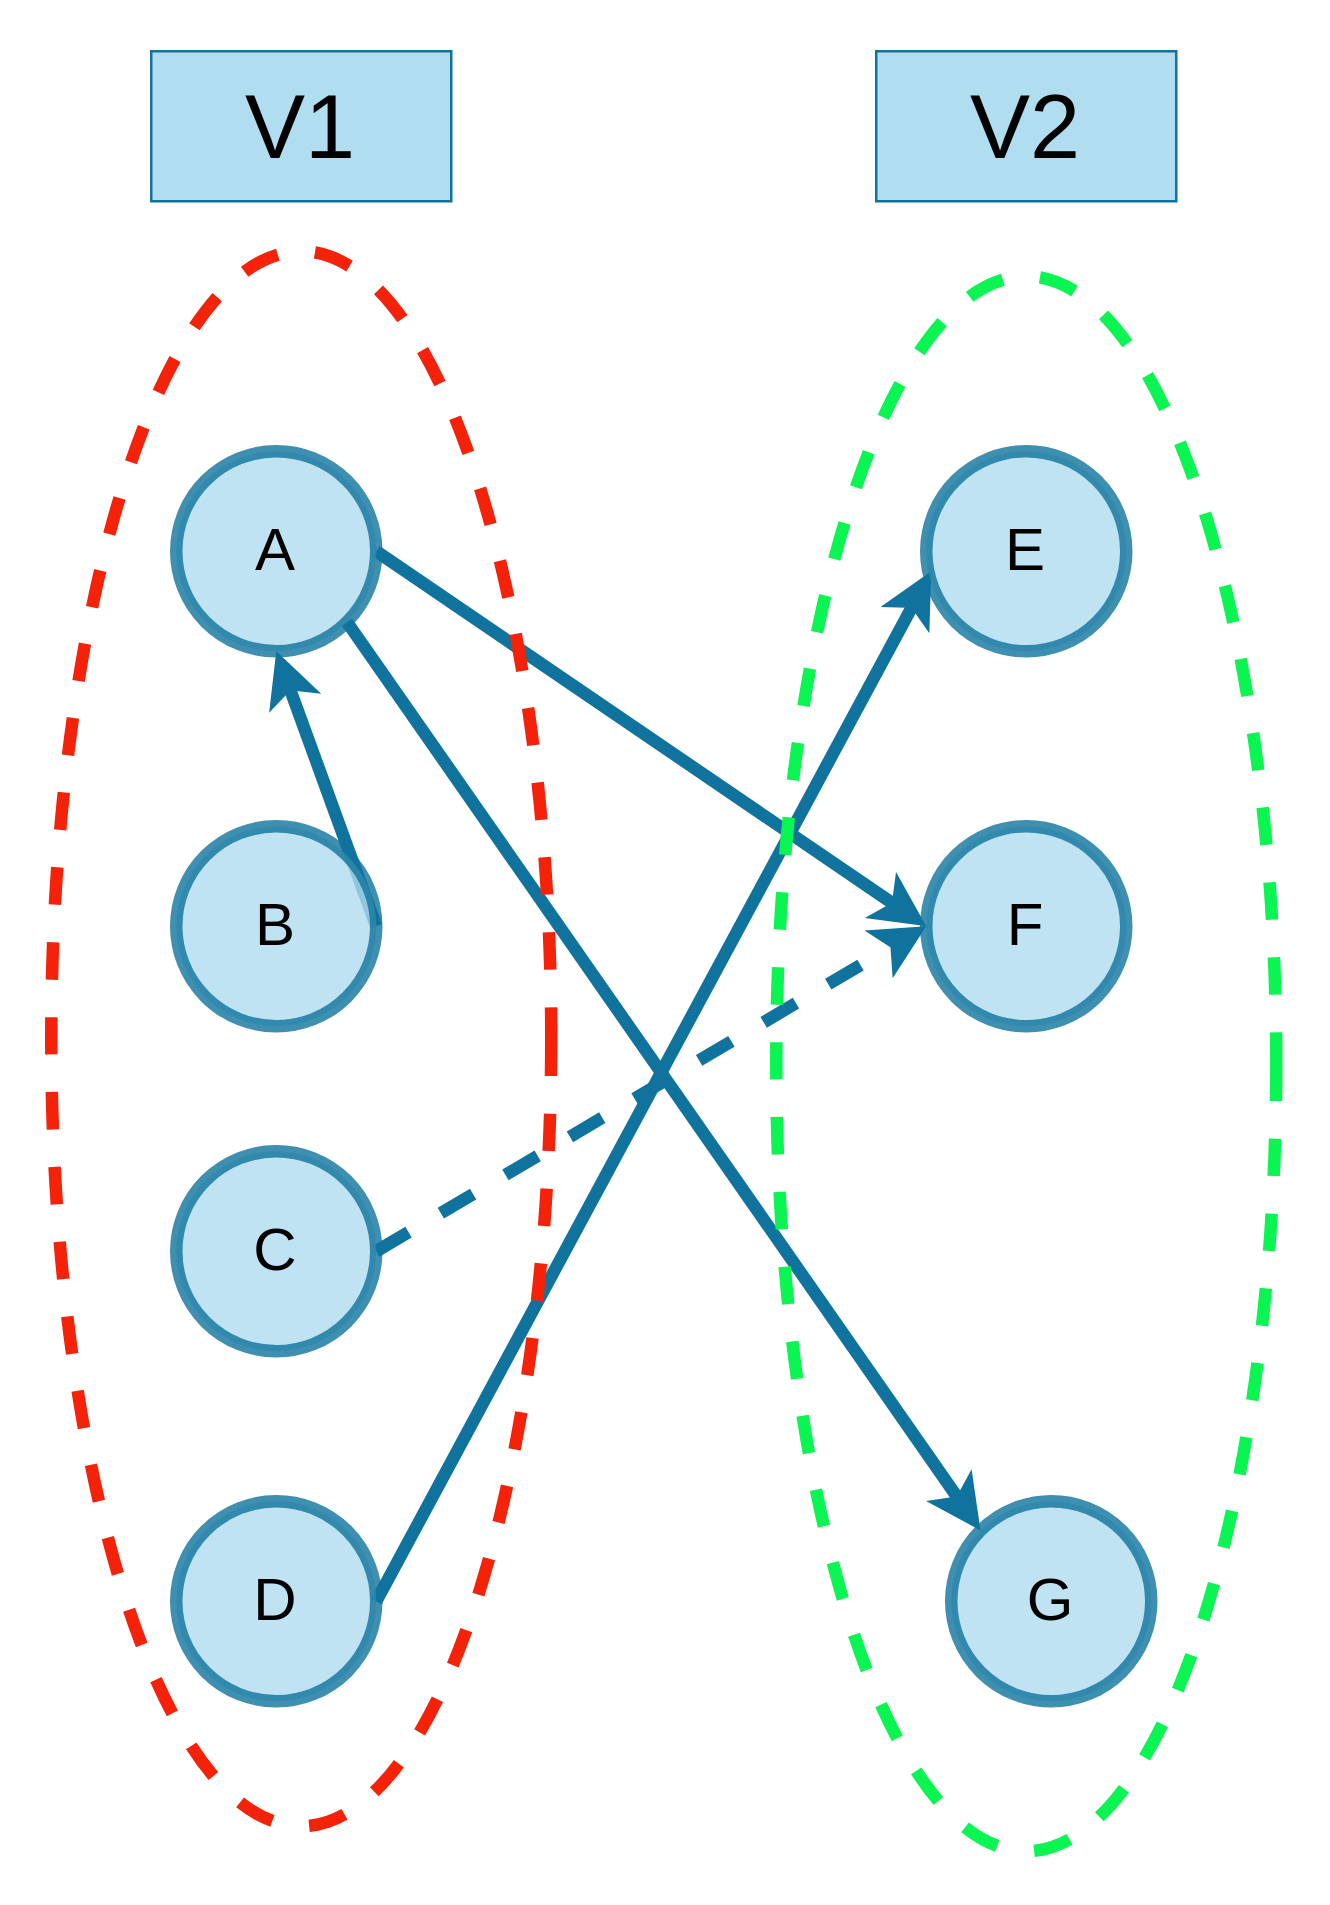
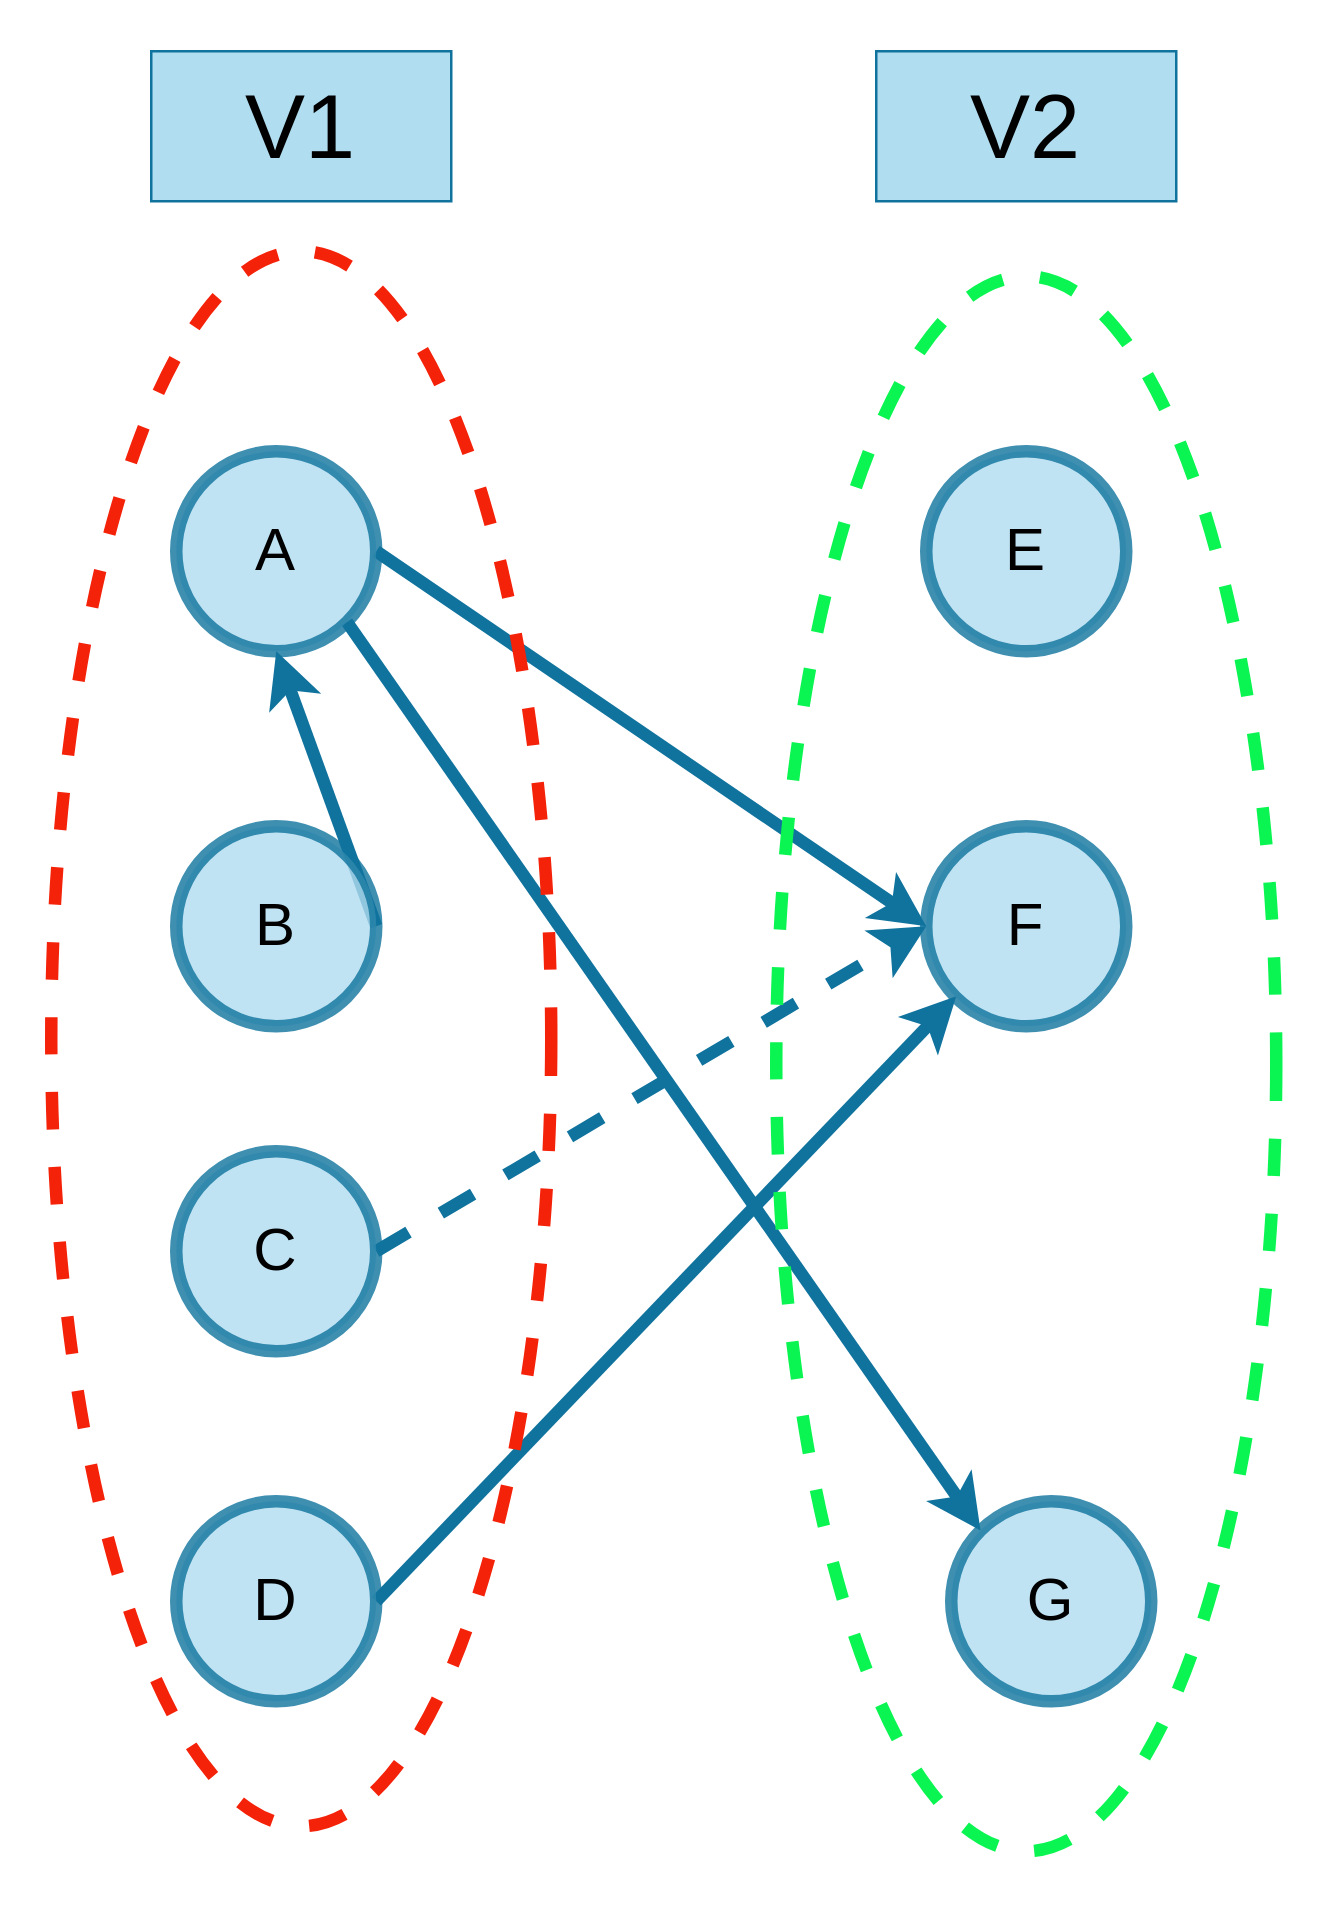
edge "D" -> "E": now "D" -> "F"
